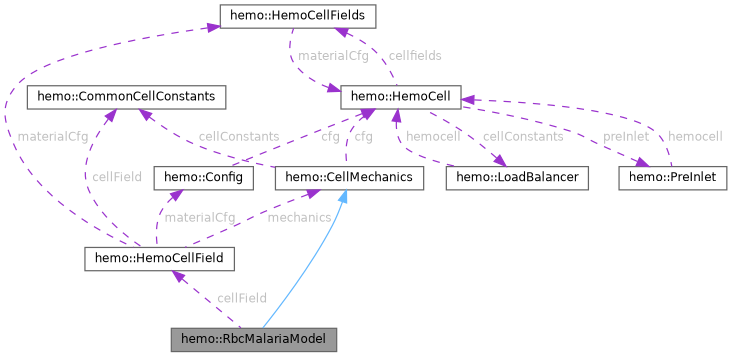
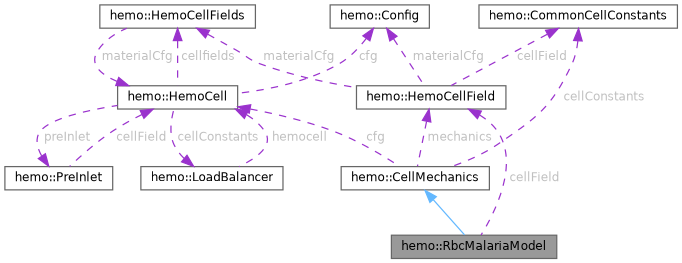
edge "hemo::PreInlet" -> "hemo::HemoCell": label " hemocell" -> " cellField"
edge "hemo::Config" -> "hemo::HemoCell": reversed
edge "hemo::HemoCellField" -> "hemo::CellMechanics": reversed
